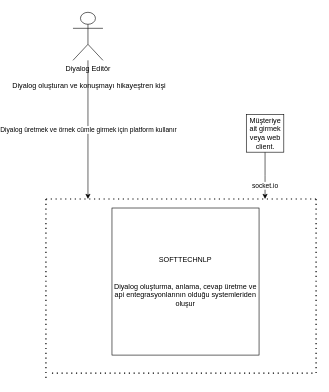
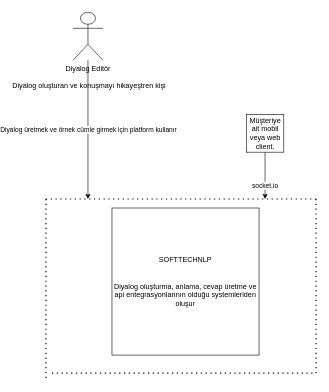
node "Müşteriye ait girmek veya web client.": label "Müşteriye ait girmek veya web client." -> "Müşteriye ait mobil veya web client."
